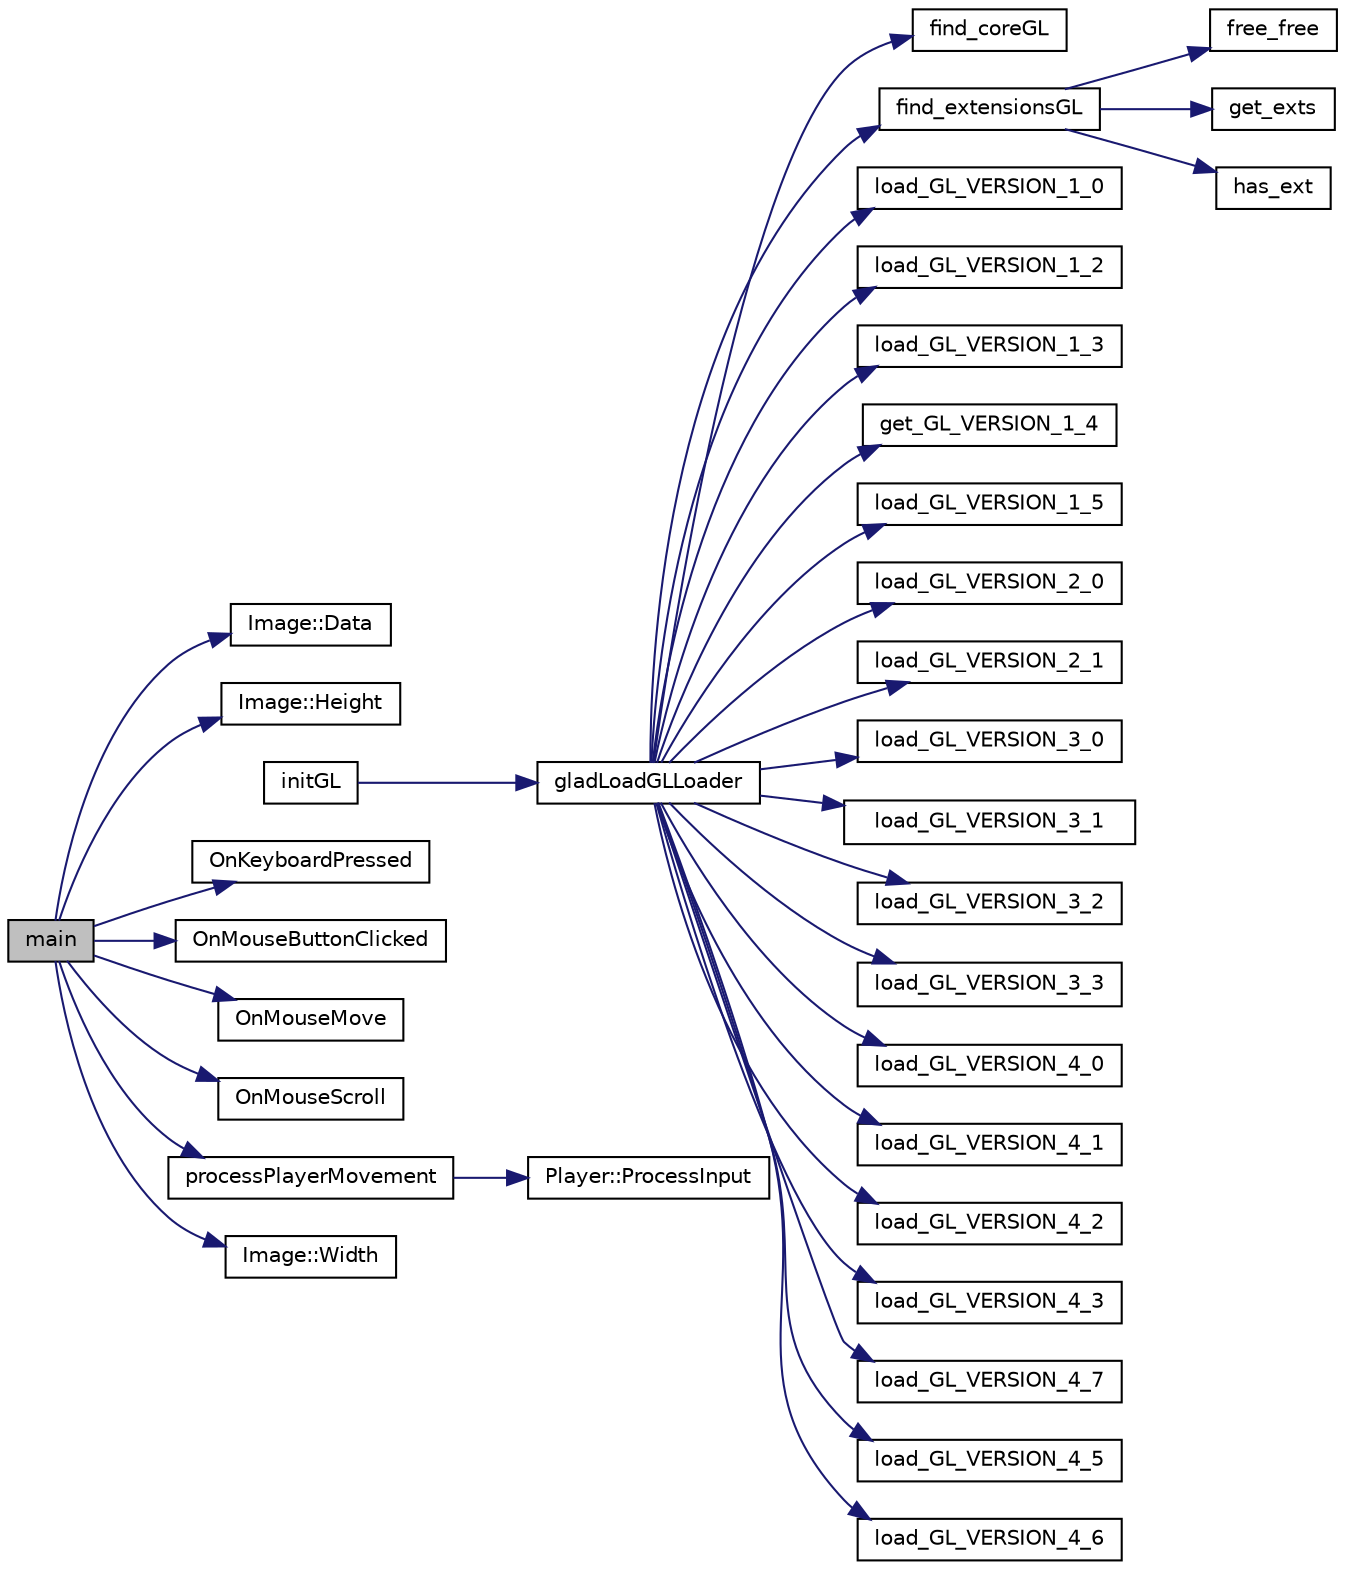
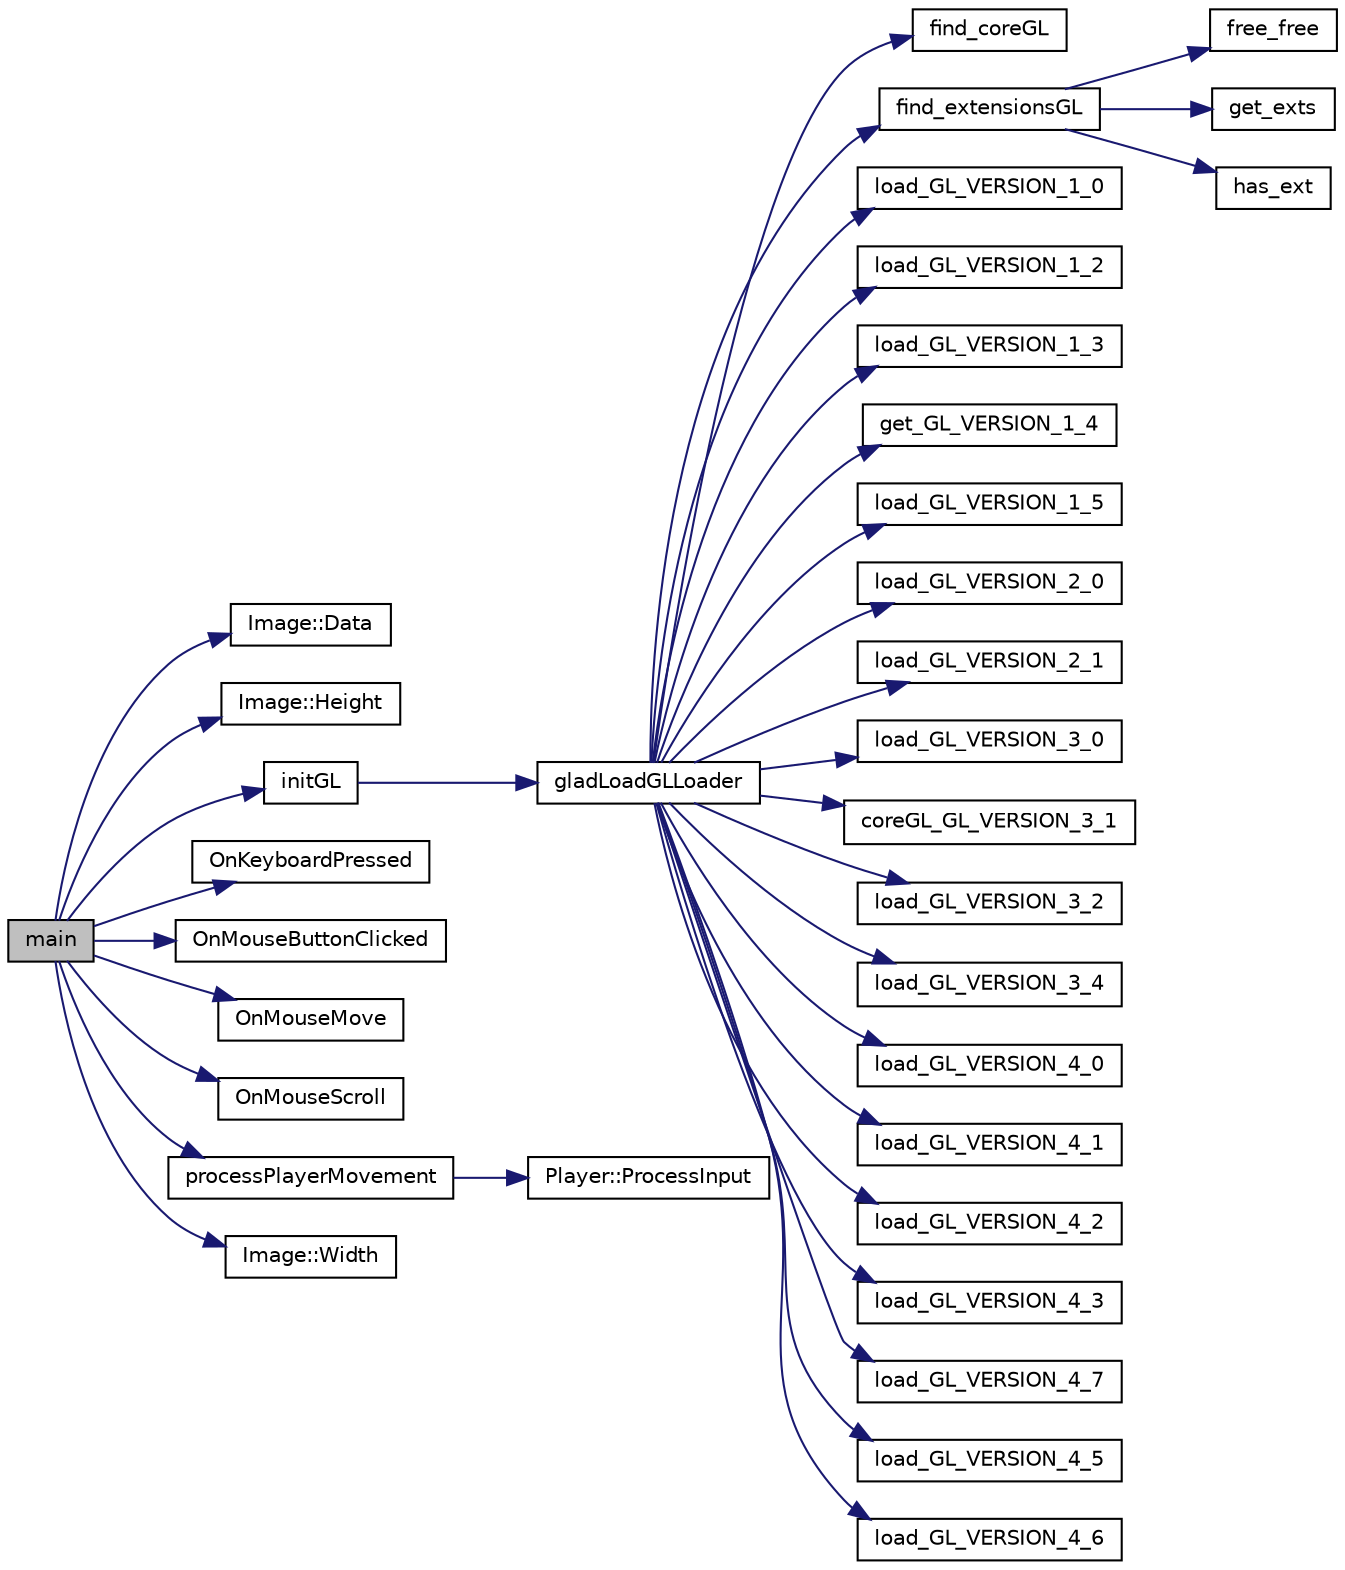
node "load_GL_VERSION_3_1": label "load_GL_VERSION_3_1" -> "coreGL_GL_VERSION_3_1"
edge "main" -> "initGL": added
node "load_GL_VERSION_3_3": label "load_GL_VERSION_3_3" -> "load_GL_VERSION_3_4"
